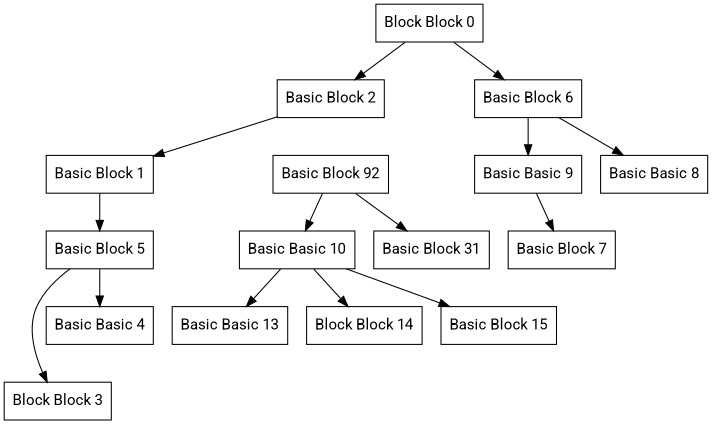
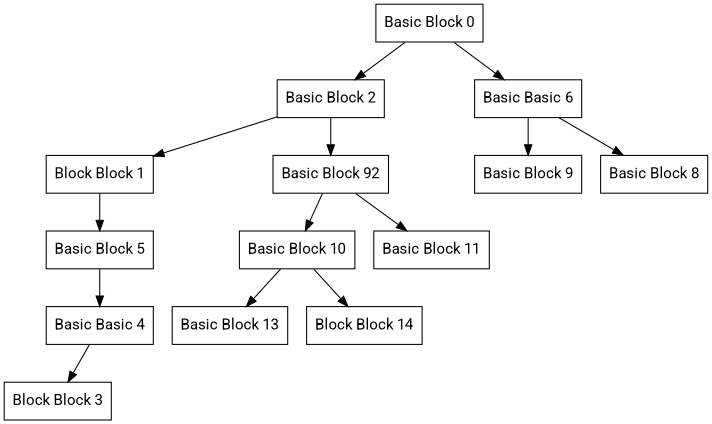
node "Block Block 0": label "Block Block 0" -> "Basic Block 0"
node "Basic Block 6": label "Basic Block 6" -> "Basic Basic 6"
edge "Basic Block 2" -> "Basic Block 92": added
node "Basic Block 1": label "Basic Block 1" -> "Block Block 1"
node "Basic Basic 9": label "Basic Basic 9" -> "Basic Block 9"
node "Basic Basic 8": label "Basic Basic 8" -> "Basic Block 8"
node "Basic Basic 10": label "Basic Basic 10" -> "Basic Block 10"
node "Basic Block 31": label "Basic Block 31" -> "Basic Block 11"
node "Basic Block 7": removed
edge "Basic Block 5" -> "Block Block 3": now "Basic Basic 4" -> "Block Block 3"
node "Basic Basic 13": label "Basic Basic 13" -> "Basic Block 13"
node "Basic Block 15": removed
